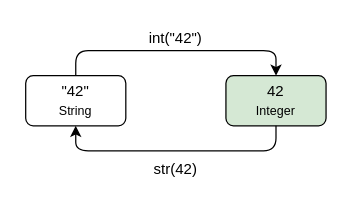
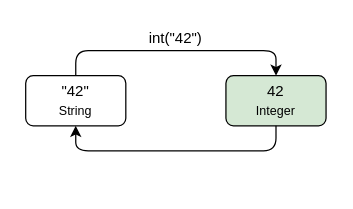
node "str(42)": removed
